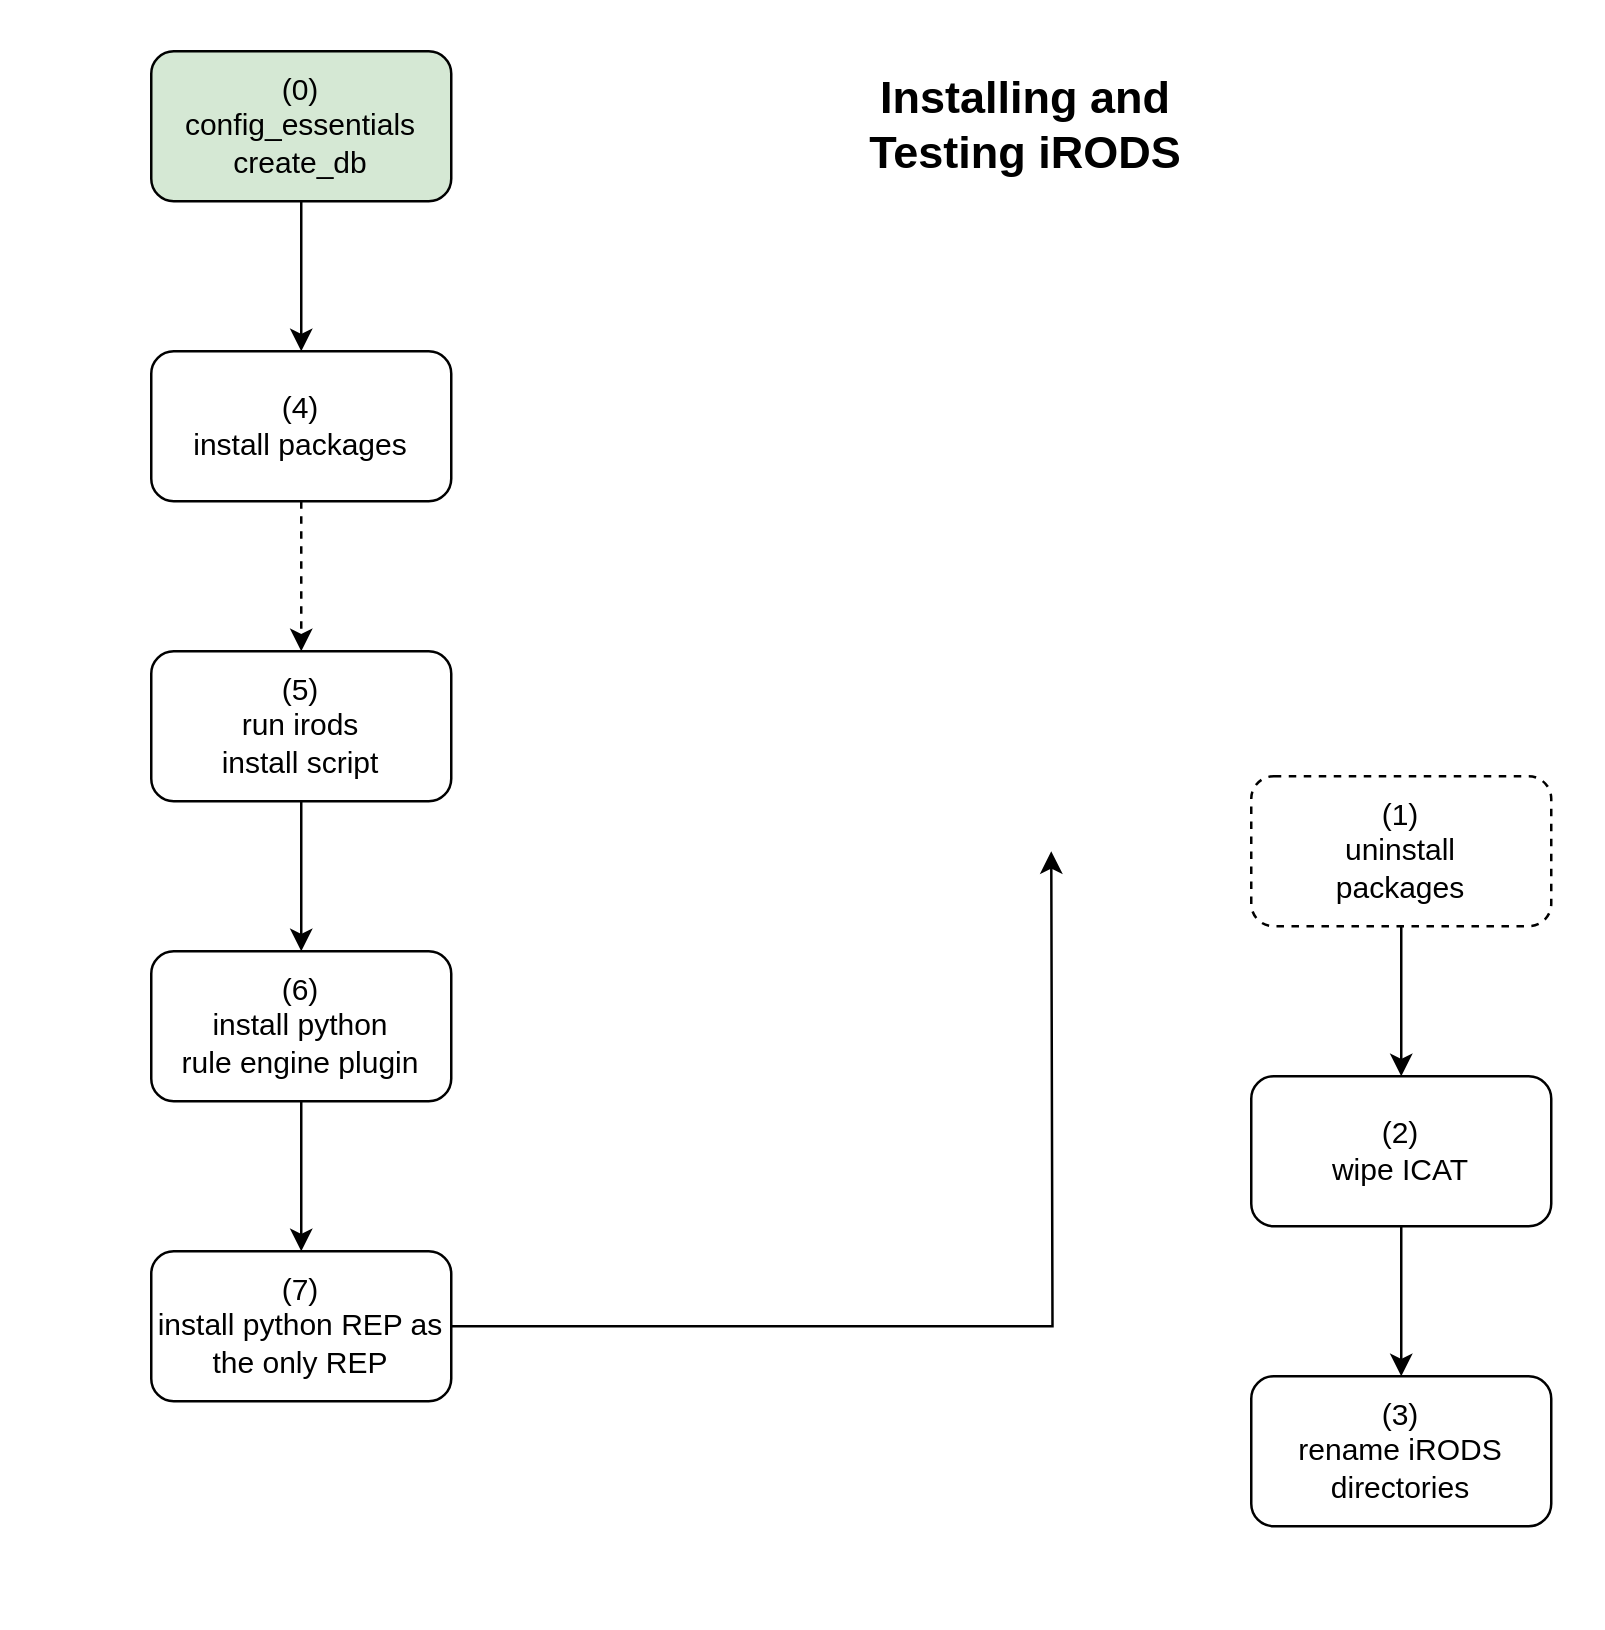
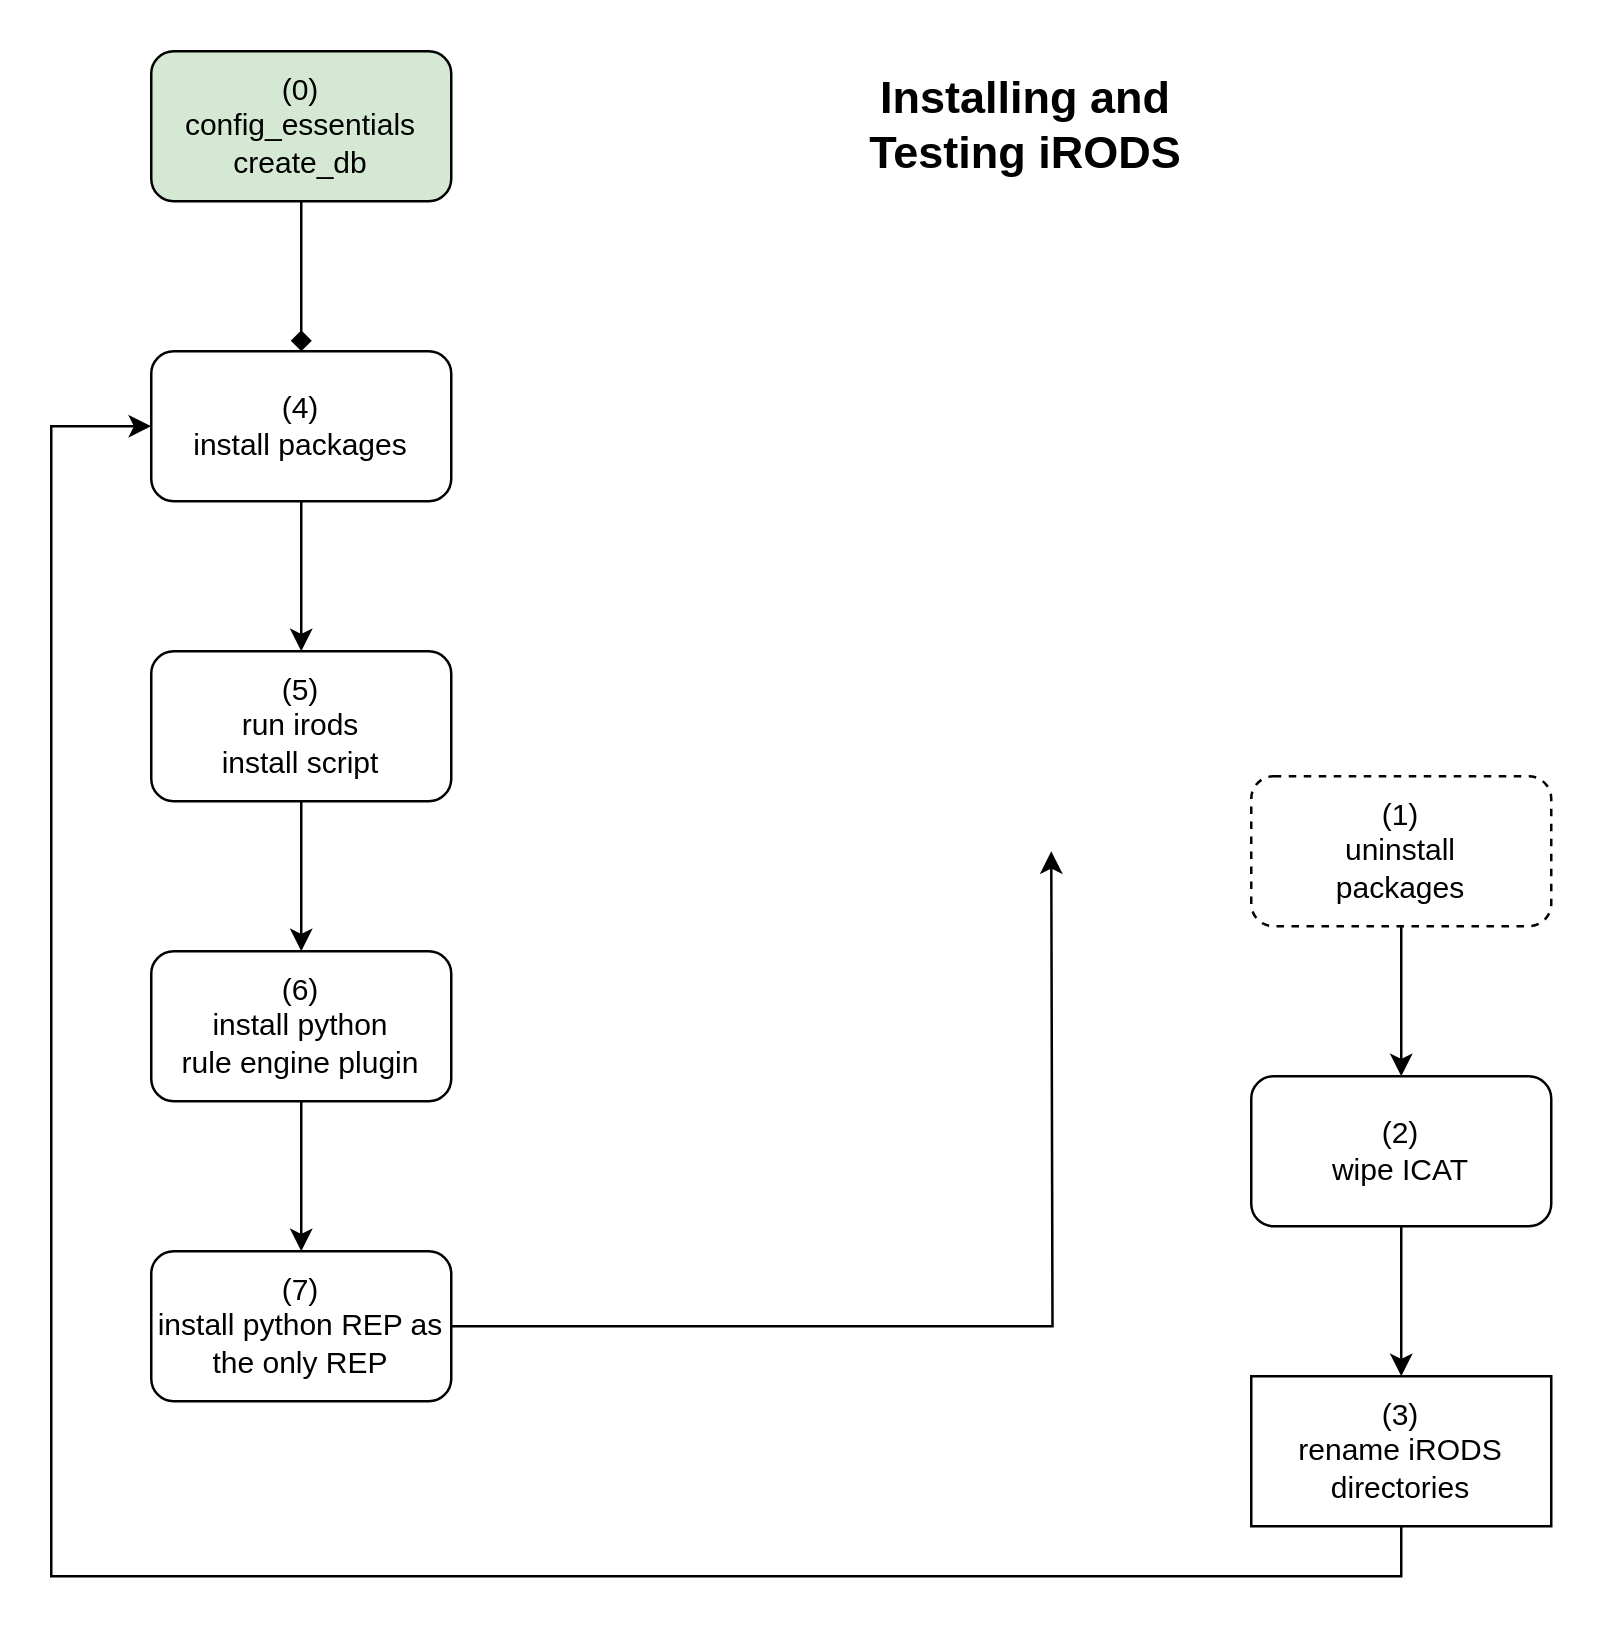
edge "(0) config_essentials create_db" -> "(4) install packages": arrowhead classic -> diamond
edge "(4) install packages" -> "(5) run irods install script": style dashed -> solid
node "(3) rename iRODS directories": shape rounded rectangle -> rectangle
edge "(3) rename iRODS directories" -> "(4) install packages": added
